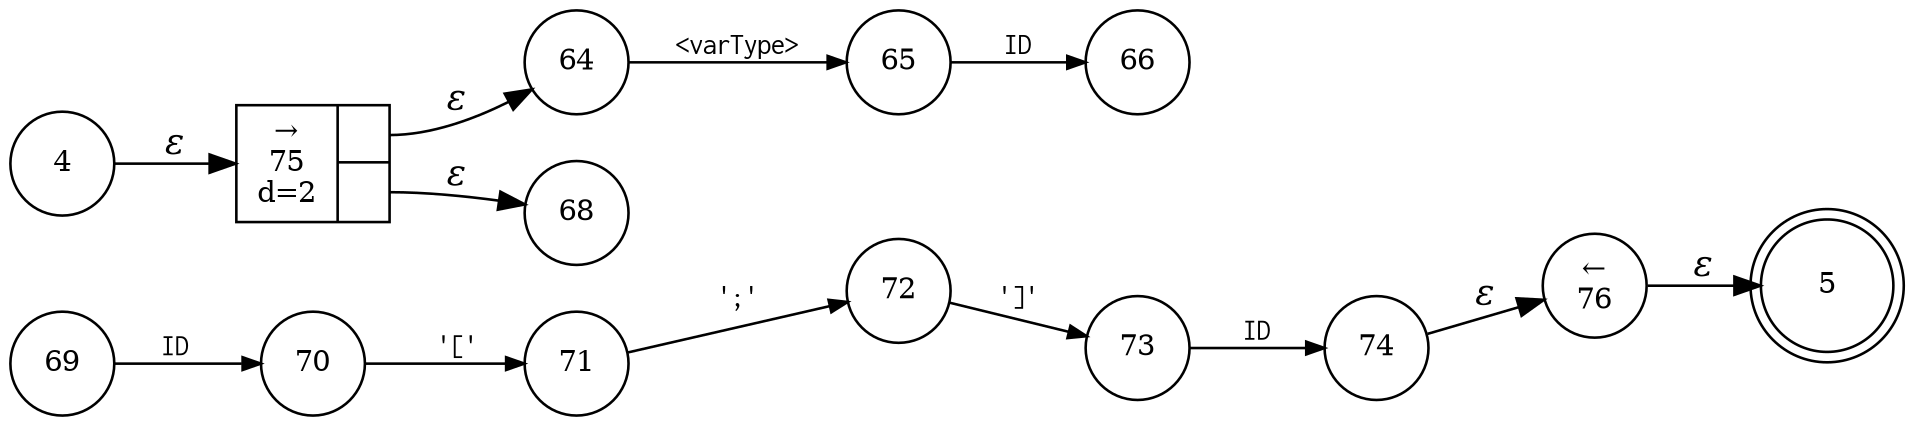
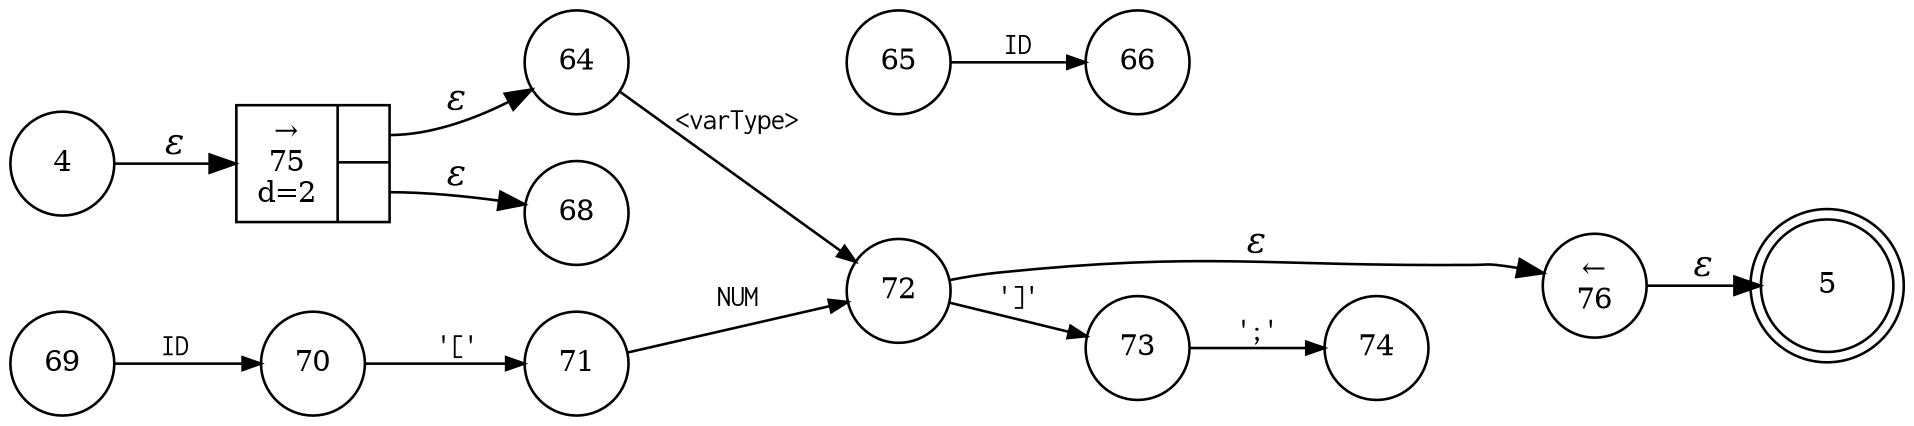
edge "64" -> "65": now "64" -> "72"
edge "71" -> "72": label "';'" -> "NUM"
edge "74" -> "← 76": now "72" -> "← 76"
edge "73" -> "74": label "ID" -> "';'"
